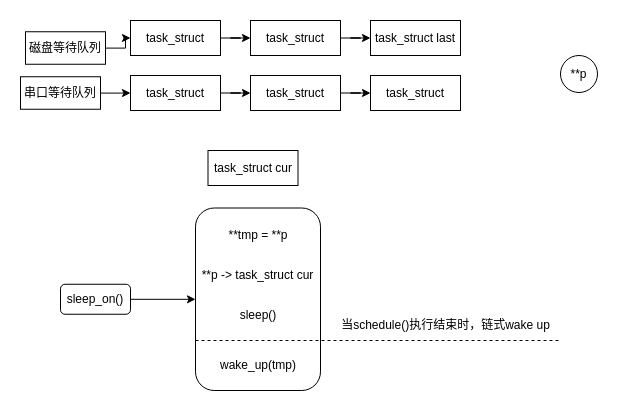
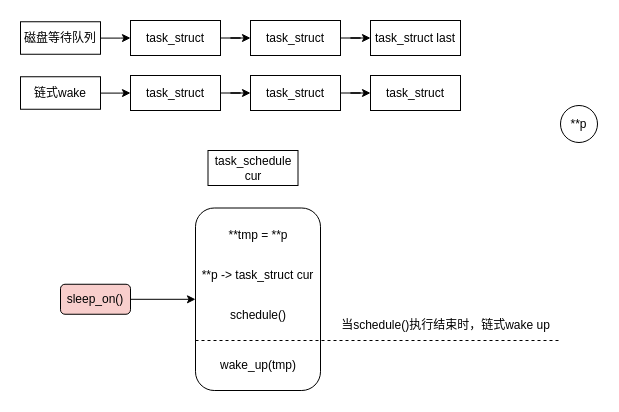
node "磁盘等待队列": moved (66, 48) -> (61, 38)
node "**p": moved (579, 74) -> (579, 124)
node "串口等待队列": label "串口等待队列" -> "链式wake"
node "task_struct cur": label "task_struct cur" -> "task_schedule cur"
node "sleep_on()": fillcolor #ffffff -> #f8cecc
node "sleep()": label "sleep()" -> "schedule()"
